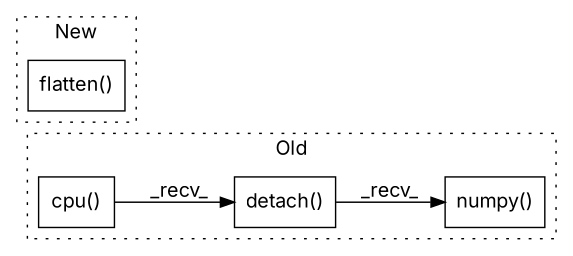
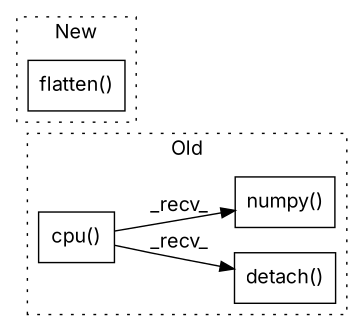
edge "detach()" -> "numpy()": now "cpu()" -> "numpy()"
